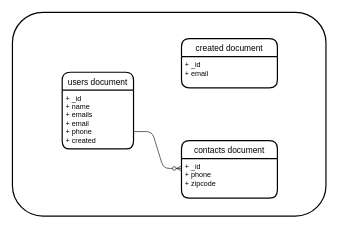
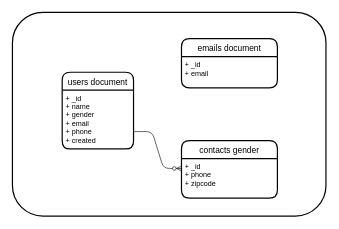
node "created document": label "created document" -> "emails document"
node "+ _id + name + emails + email + phone + created": label "+ _id + name + emails + email + phone + created" -> "+ _id + name + gender + email + phone + created"
node "contacts document": label "contacts document" -> "contacts gender"
